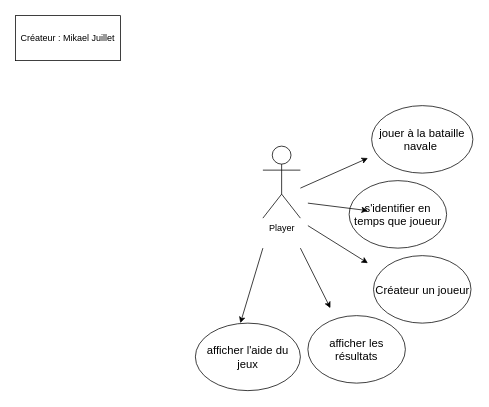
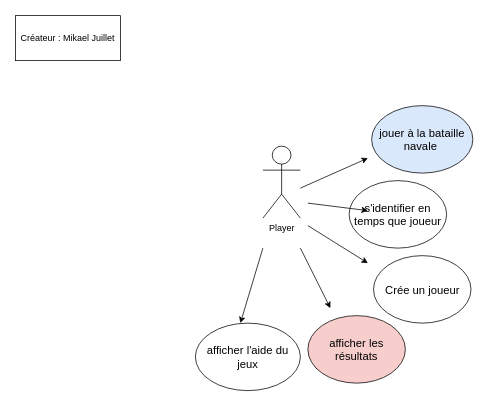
node "jouer à la bataille navale": fillcolor #ffffff -> #dae8fc
node "Créateur un joueur": label "Créateur un joueur" -> "Crée un joueur"
node "afficher les résultats": fillcolor #ffffff -> #f8cecc
